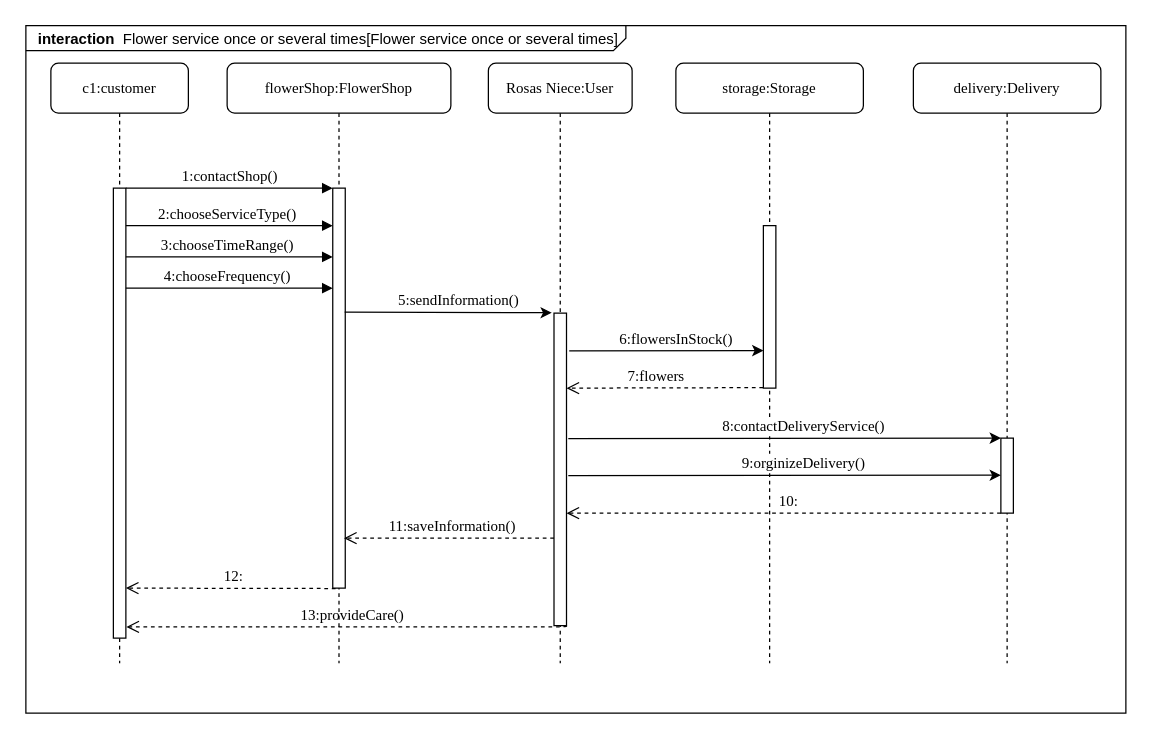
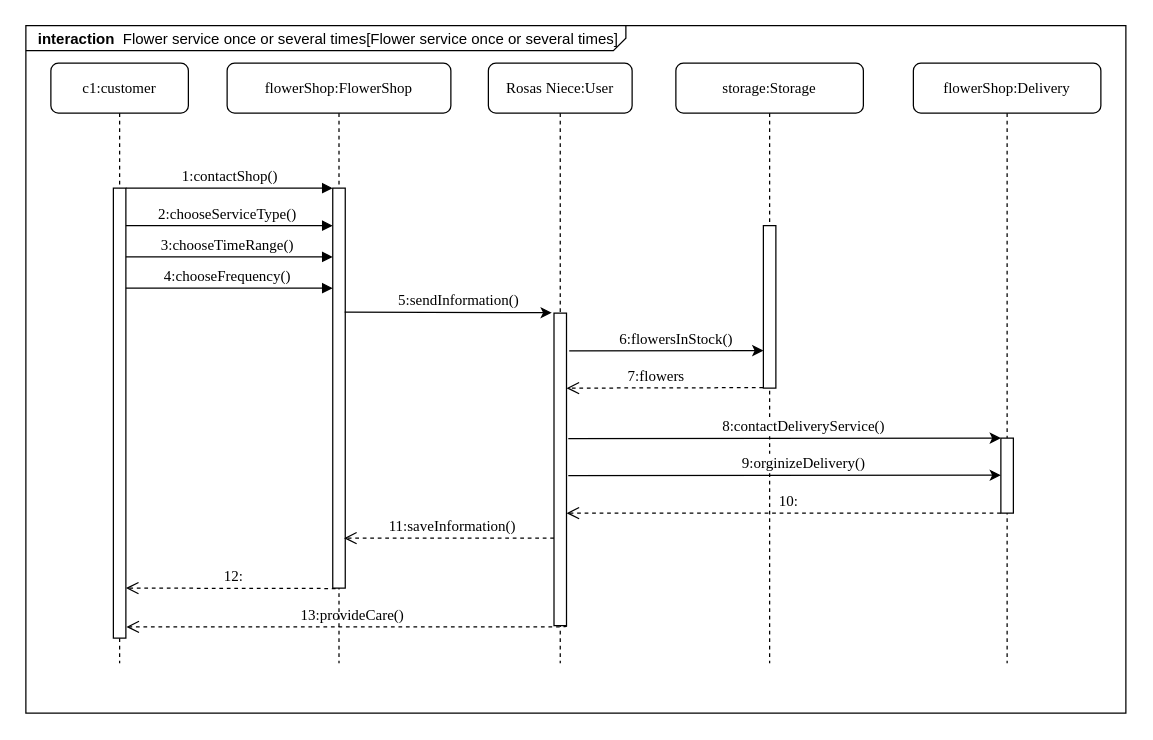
node "delivery:Delivery": label "delivery:Delivery" -> "flowerShop:Delivery"
